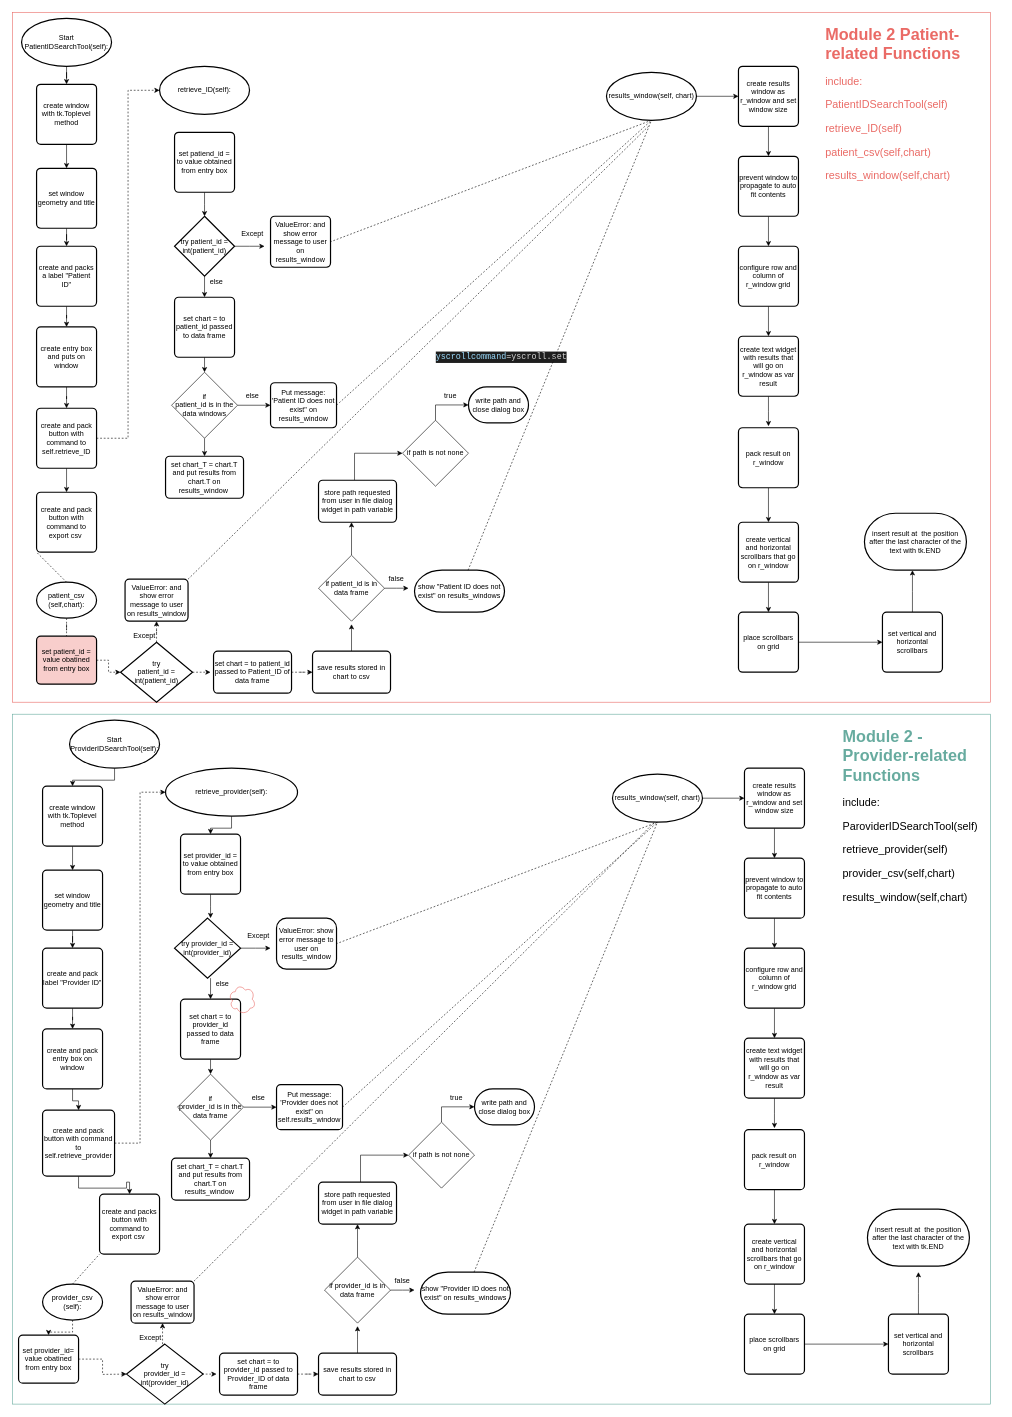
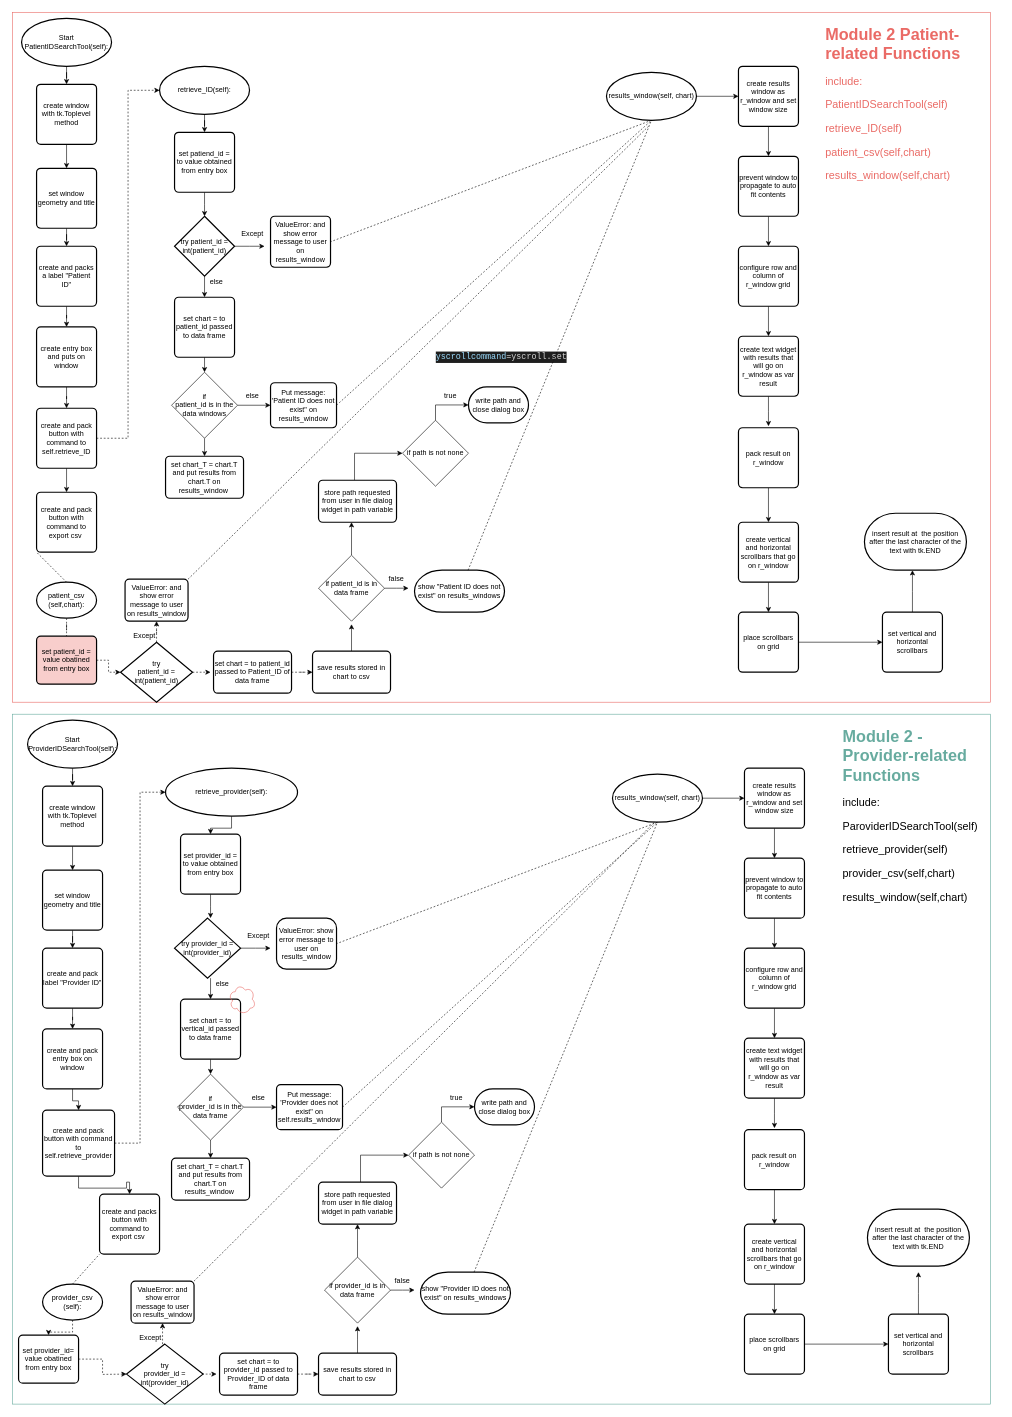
edge "retrieve_ID(self):" -> "set patiend_id = to value obtained from entry box": added
node "Start ProviderIDSearchTool(self):": moved (114, 744) -> (72, 744)
node "set chart = to provider_id passed to data frame": label "set chart = to provider_id passed to data frame" -> "set chart = to vertical_id passed to data frame"
